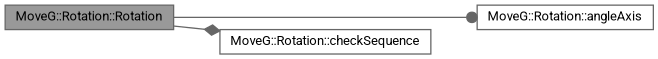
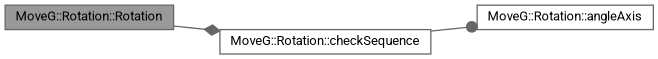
edge "MoveG::Rotation::Rotation" -> "MoveG::Rotation::angleAxis": now "MoveG::Rotation::checkSequence" -> "MoveG::Rotation::angleAxis"
